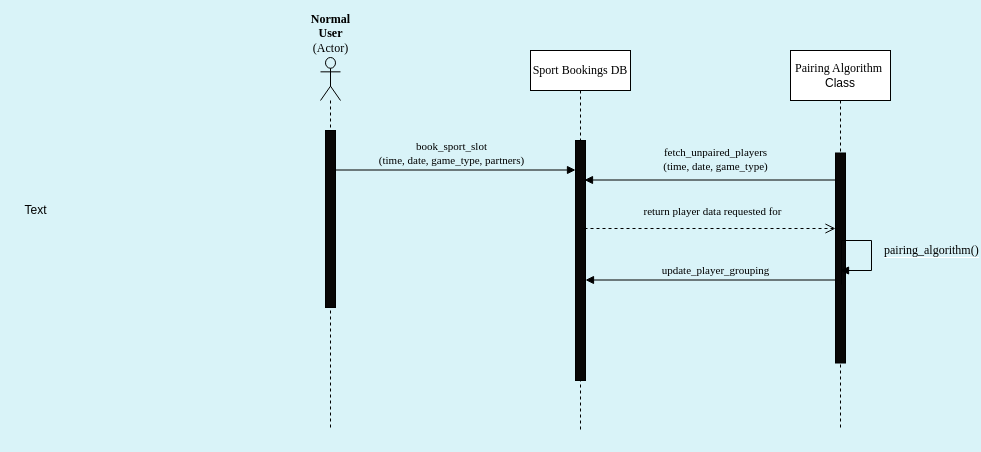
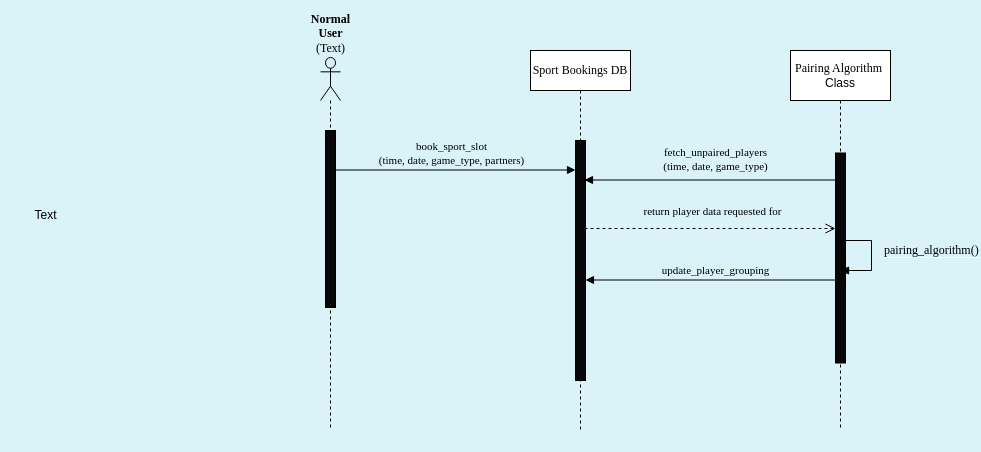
node "Normal User (Actor)": label "Normal User (Actor)" -> "Normal User (Text)"
node "Text": moved (36, 211) -> (46, 216)
